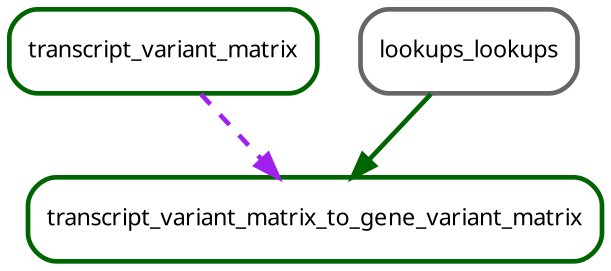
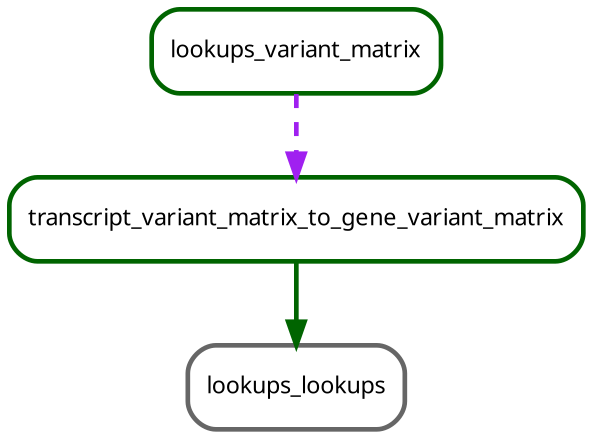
node "transcript_variant_matrix": label "transcript_variant_matrix" -> "lookups_variant_matrix"
edge "lookups_lookups" -> "transcript_variant_matrix_to_gene_variant_matrix": reversed
